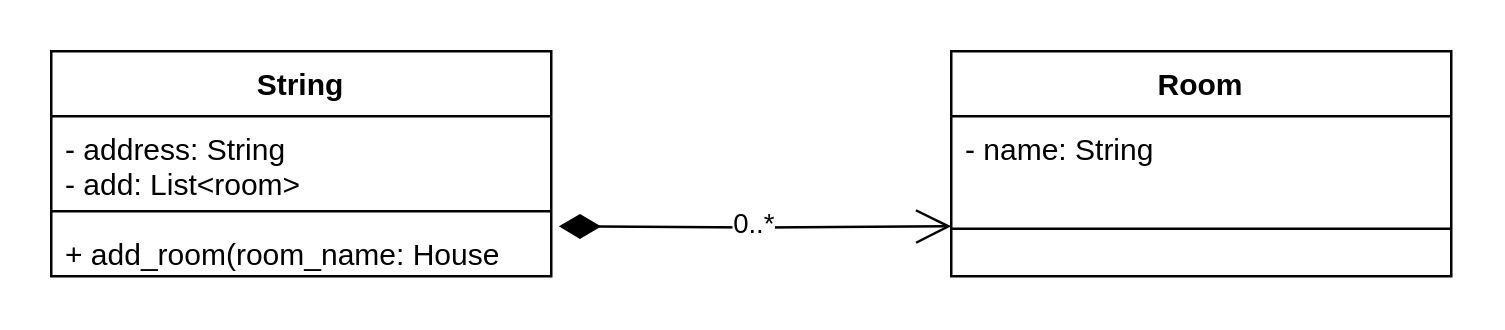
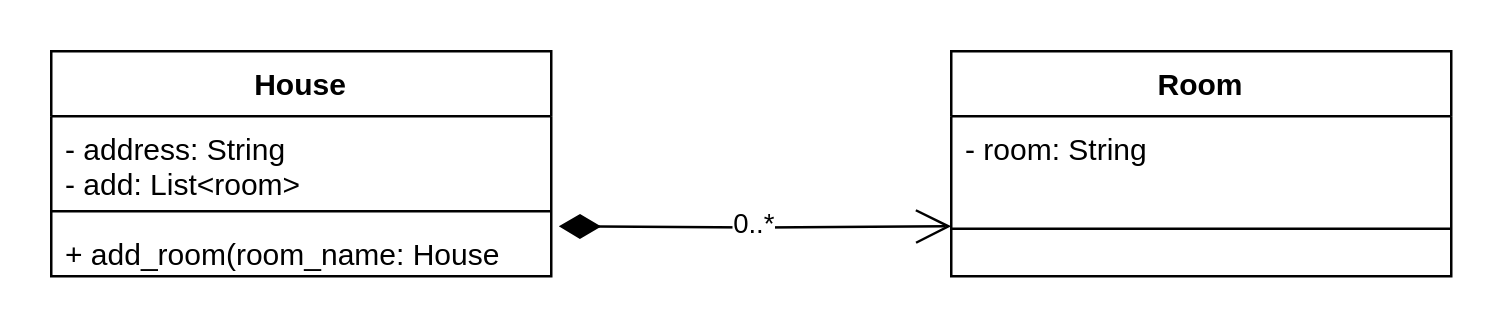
node "String": label "String" -> "House"
node "- name: String": label "- name: String" -> "- room: String"
